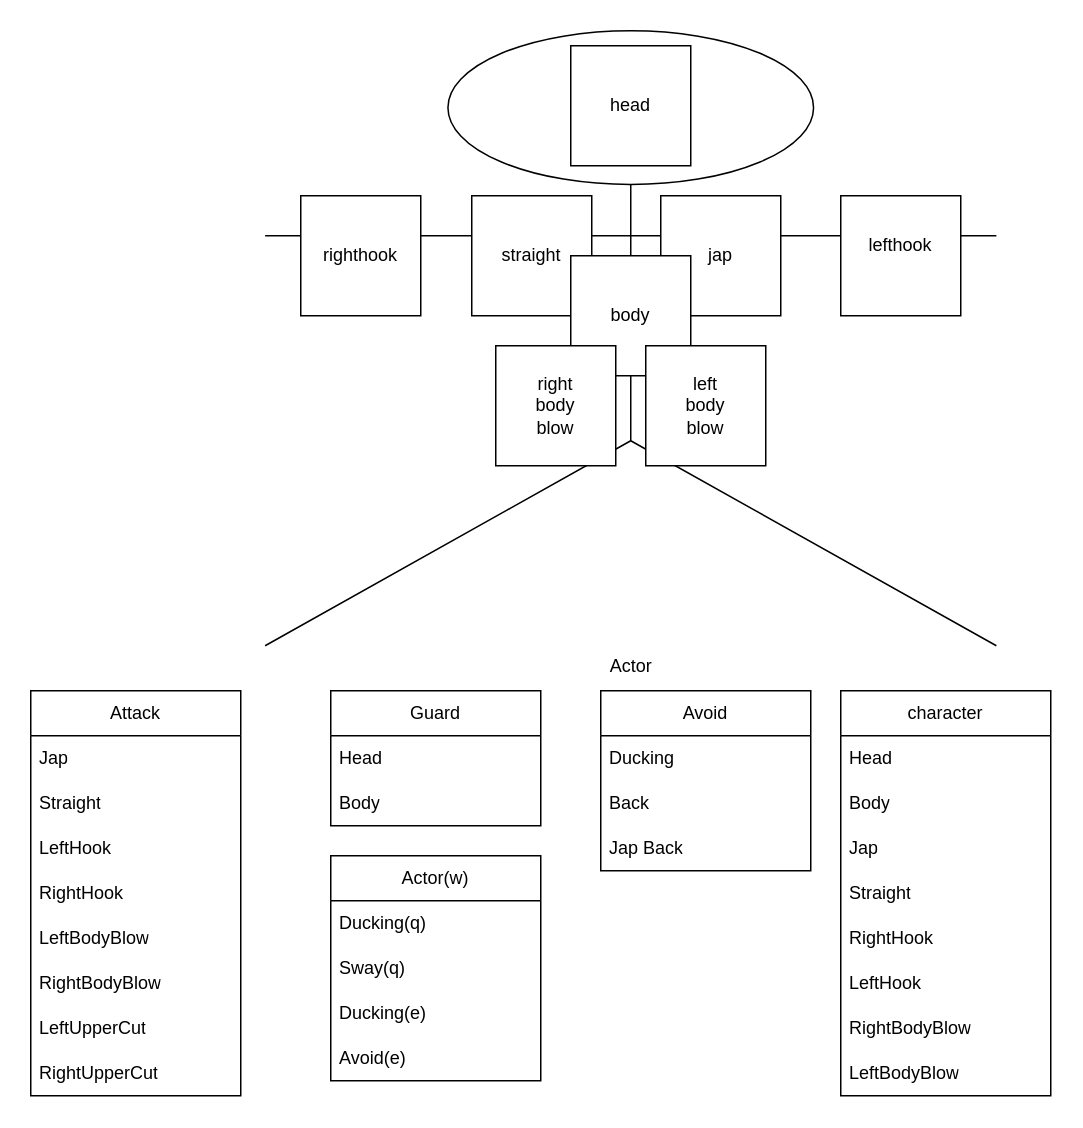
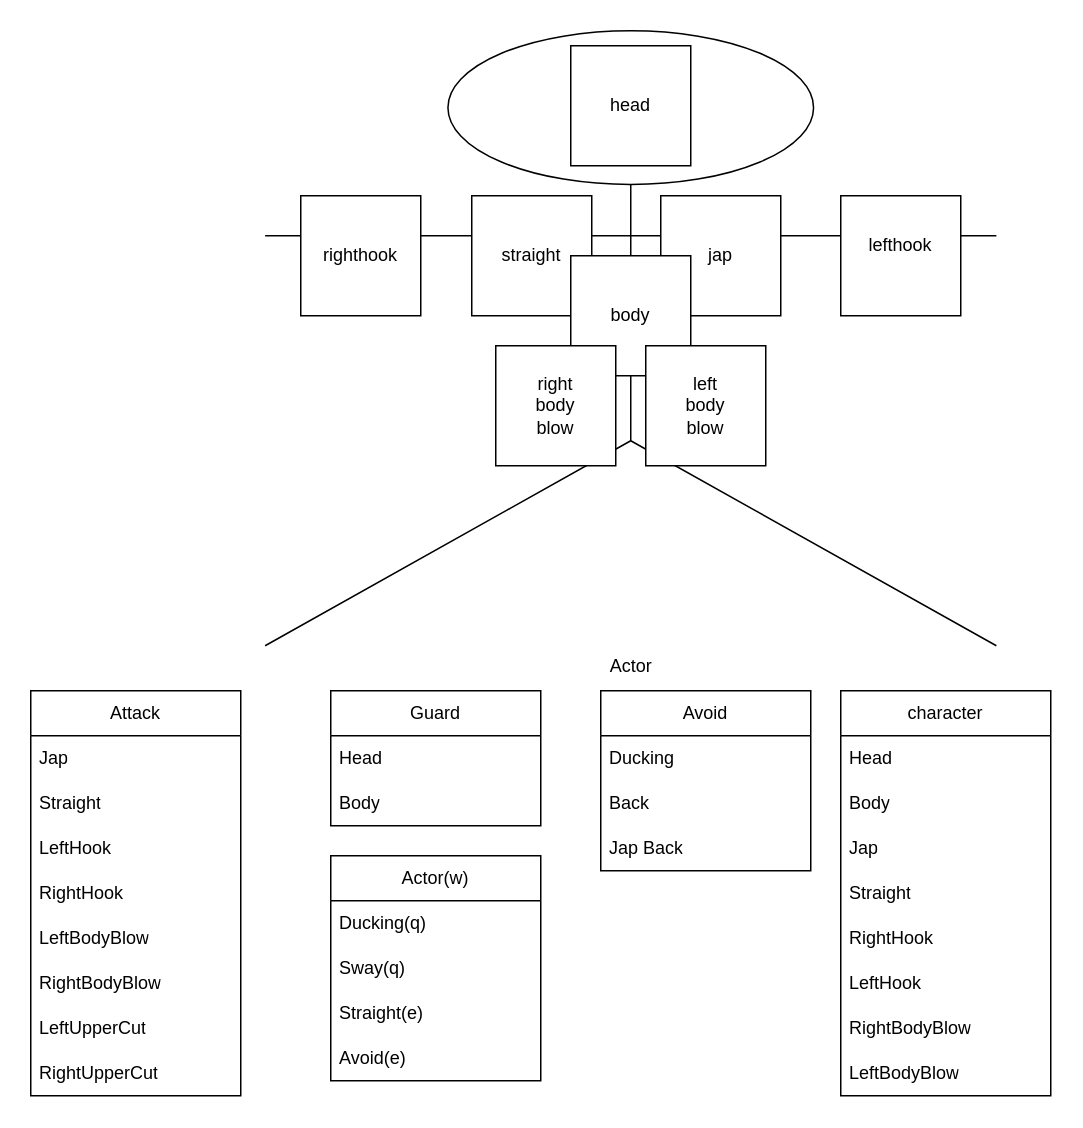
node "Ducking(e)": label "Ducking(e)" -> "Straight(e)"
